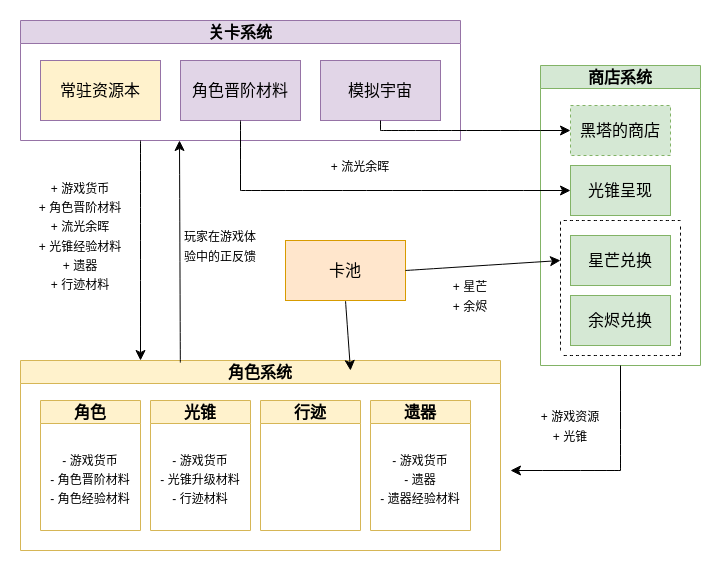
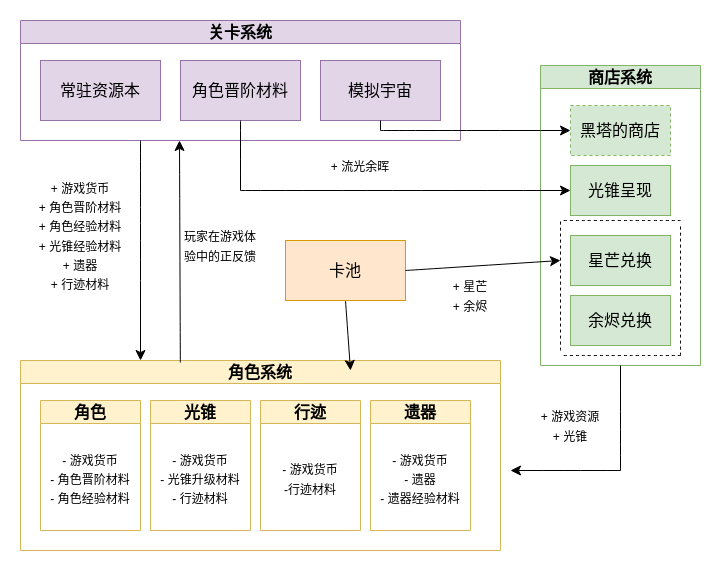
node "常驻资源本": fillcolor #fff2cc -> #e1d5e7
node "+ 游戏货币 + 角色晋阶材料 + 流光余晖 + 光锥经验材料+ 遗器 + 行迹材料": label "+ 游戏货币 + 角色晋阶材料 + 流光余晖 + 光锥经验材料+ 遗器 + 行迹材料" -> "+ 游戏货币 + 角色晋阶材料 + 角色经验材料 + 光锥经验材料+ 遗器 + 行迹材料"
node "- 游戏货币 -行迹材料": added
